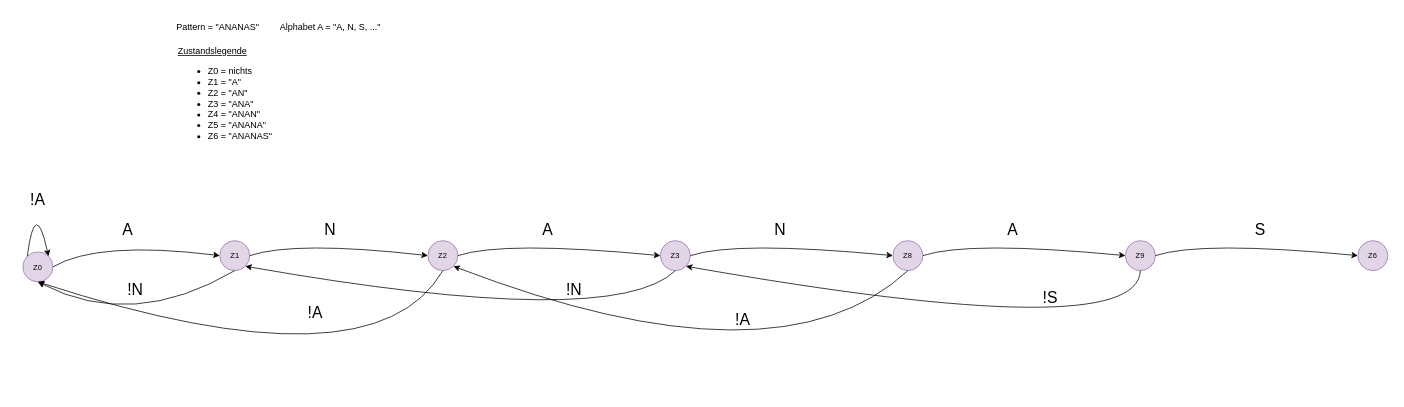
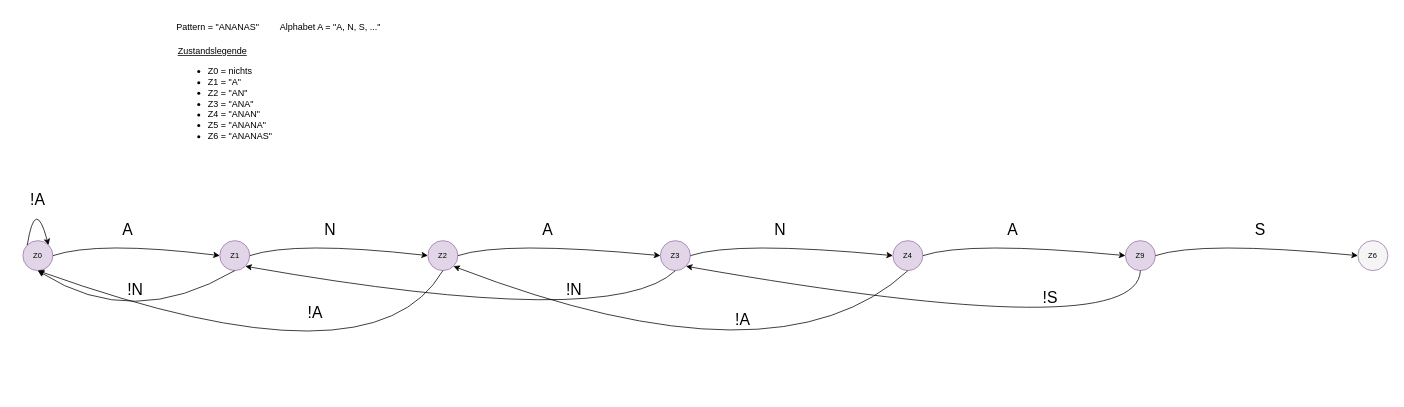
node "Z8": label "Z8" -> "Z4"
node "Z6": fillcolor #e1d5e7 -> #f5f5f5
node "Z0": moved (38, 267) -> (38, 255)
